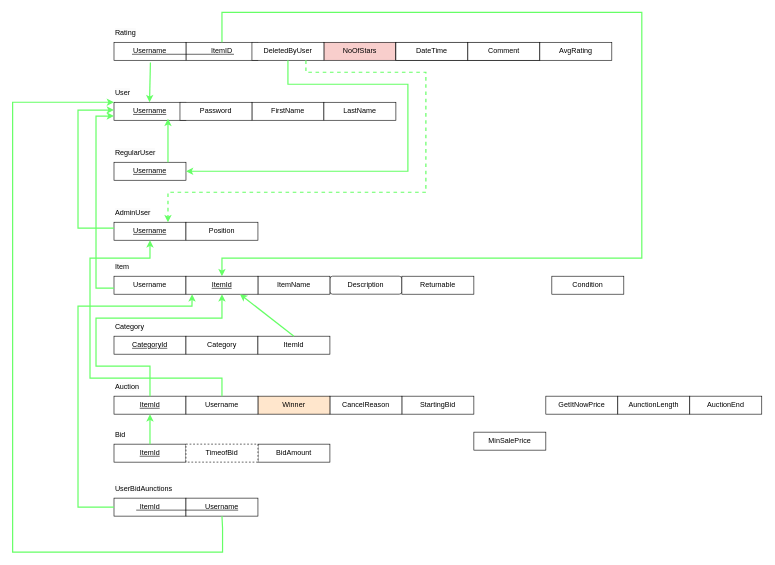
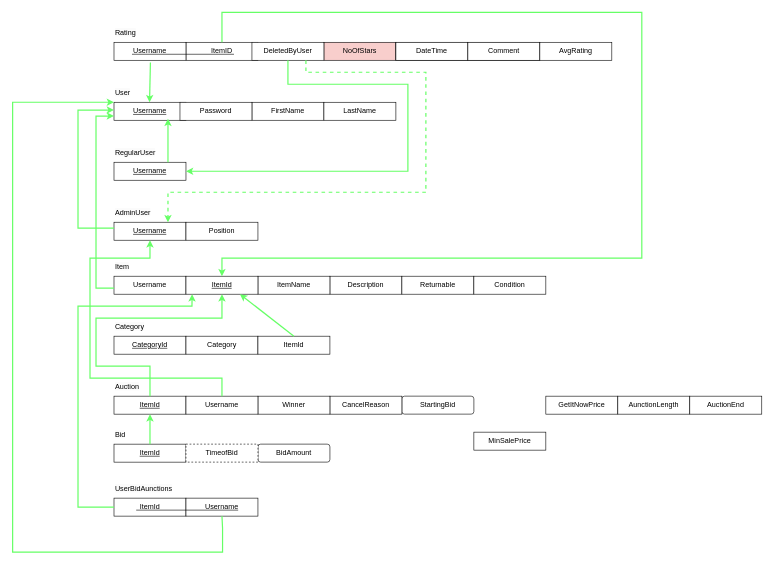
node "Description": shape rounded rectangle -> rectangle
node "Condition": moved (588, 285) -> (510, 285)
node "Winner": fillcolor #ffe6cc -> #ffffff
node "StartingBid": shape rectangle -> rounded rectangle
node "BidAmount": shape rectangle -> rounded rectangle
